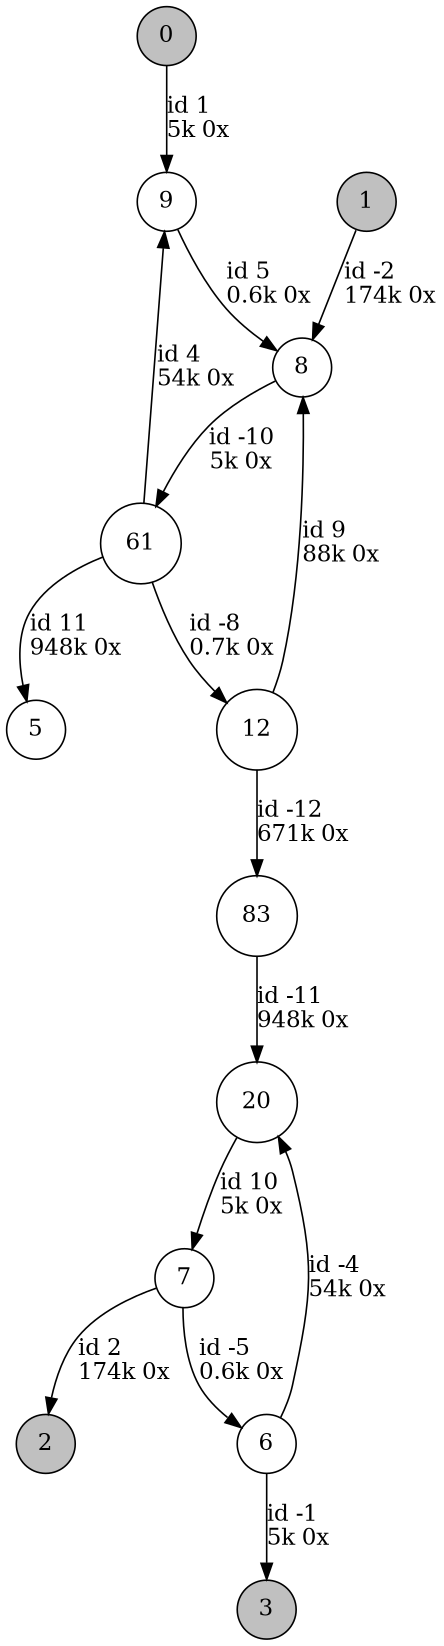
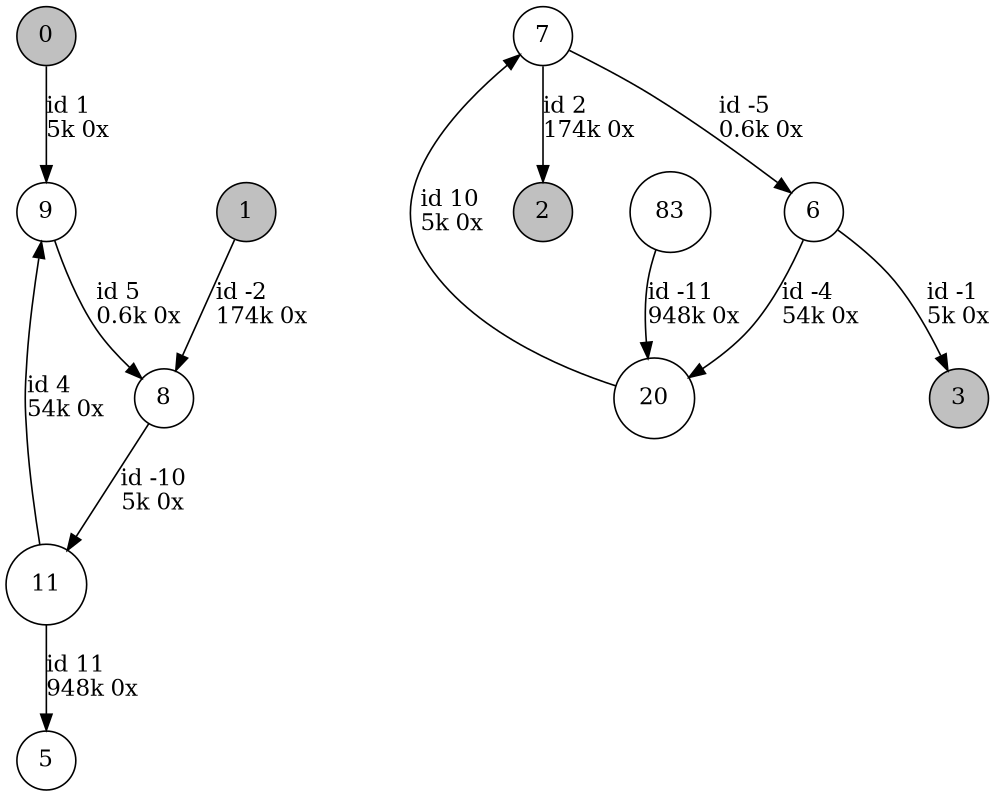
node "61": label "61" -> "11"
node "12": removed
